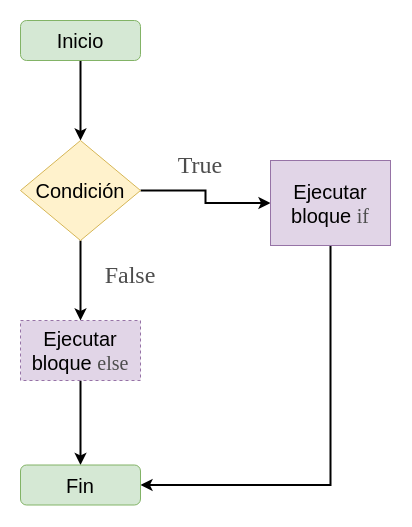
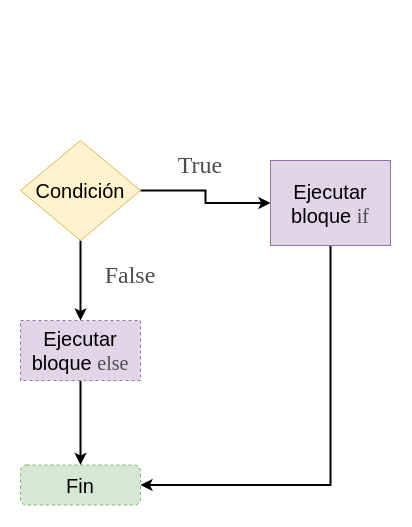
node "Inicio": removed
edge "Inicio" -> "Condición": removed
node "Fin": style solid -> dashed
